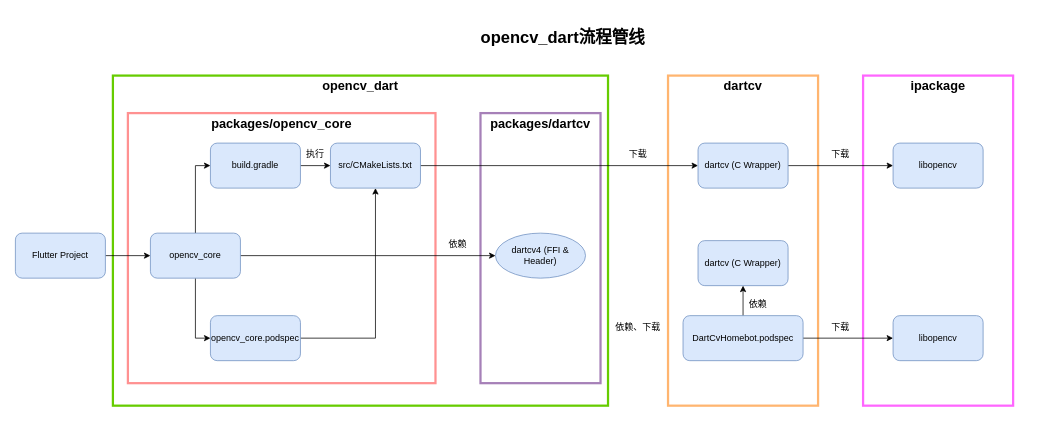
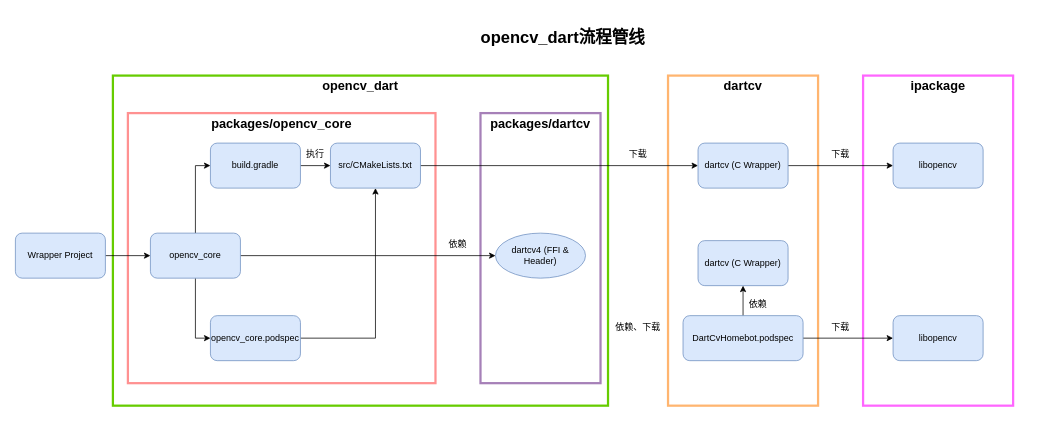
node "Flutter Project": label "Flutter Project" -> "Wrapper Project"
